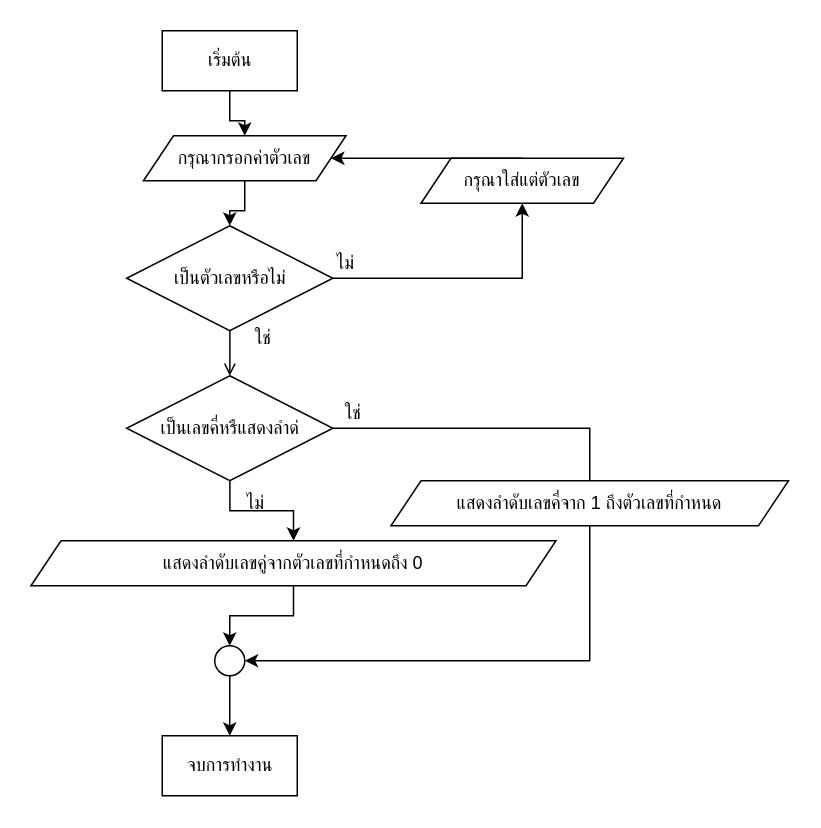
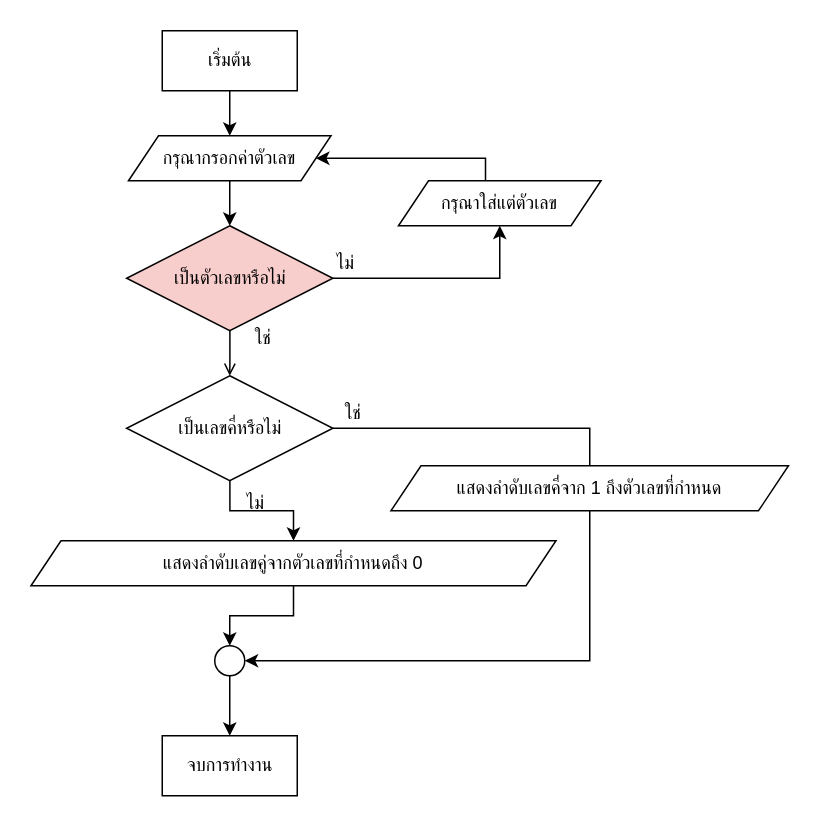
node "กรุณากรอกค่าตัวเลข": moved (245, 158) -> (230, 158)
node "กรุณาใส่แต่ตัวเลข": moved (522, 181) -> (500, 203)
node "เป็นตัวเลขหรือไม่": fillcolor #ffffff -> #f8cecc
node "เป็นเลขคี่หรืแสดงลำด่": label "เป็นเลขคี่หรืแสดงลำด่" -> "เป็นเลขคี่หรือไม่"
node "แสดงลำดับเลขคี่จาก 1 ถึงตัวเลขที่กำหนด": moved (590, 503) -> (590, 488)
